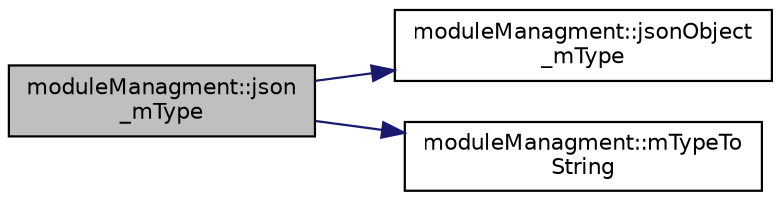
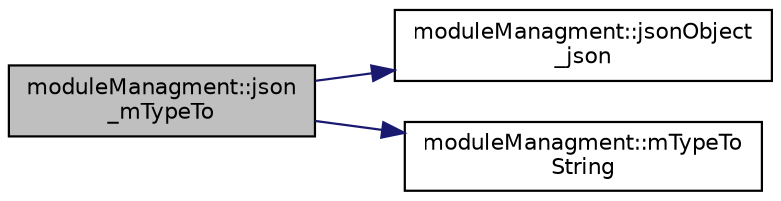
node "moduleManagment::jsonObject _mType": label "moduleManagment::jsonObject _mType" -> "moduleManagment::jsonObject _json"
node "moduleManagment::json _mType": label "moduleManagment::json _mType" -> "moduleManagment::json _mTypeTo"
